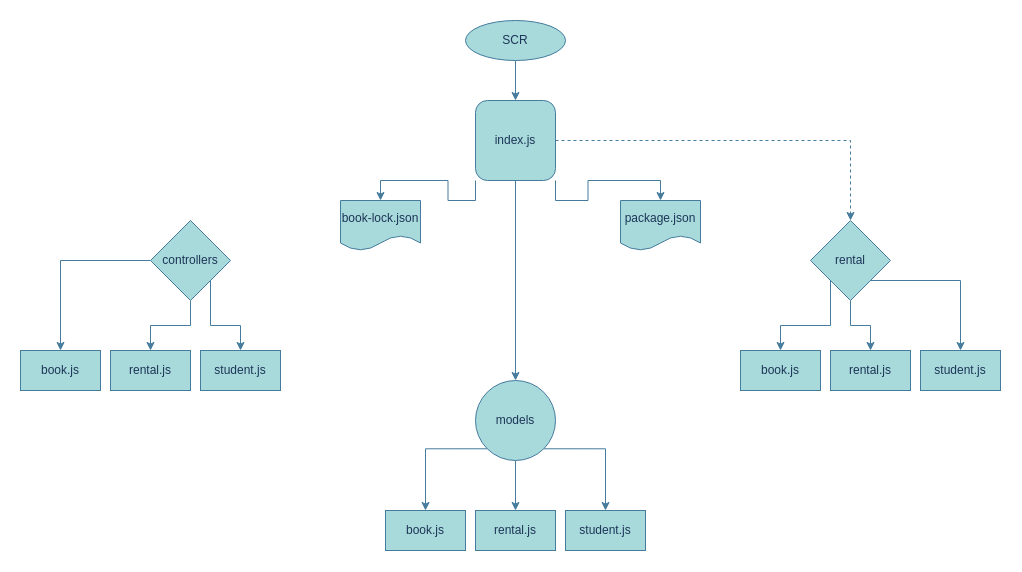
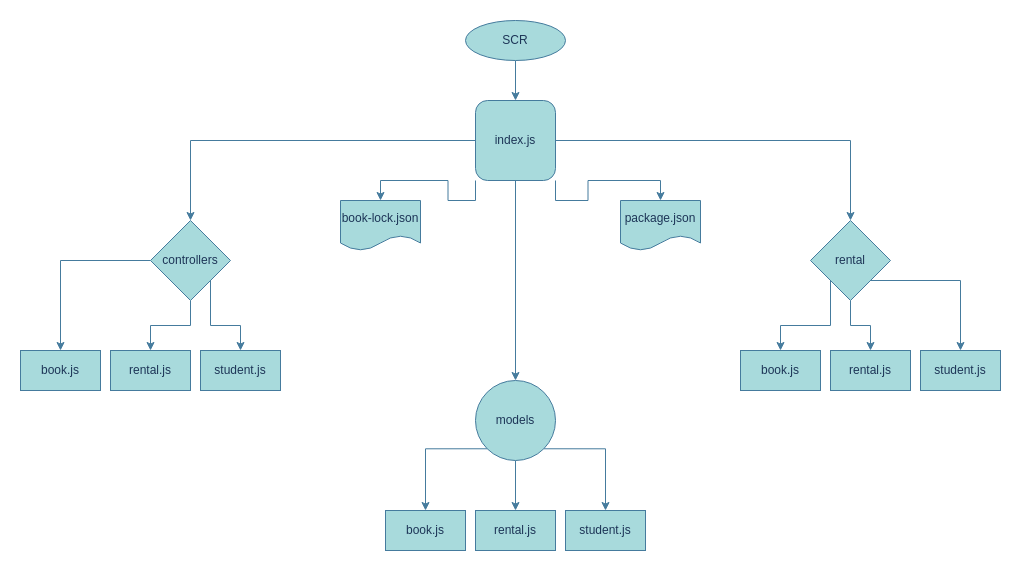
edge "index.js" -> "controllers": added
edge "index.js" -> "rental": style dashed -> solid
